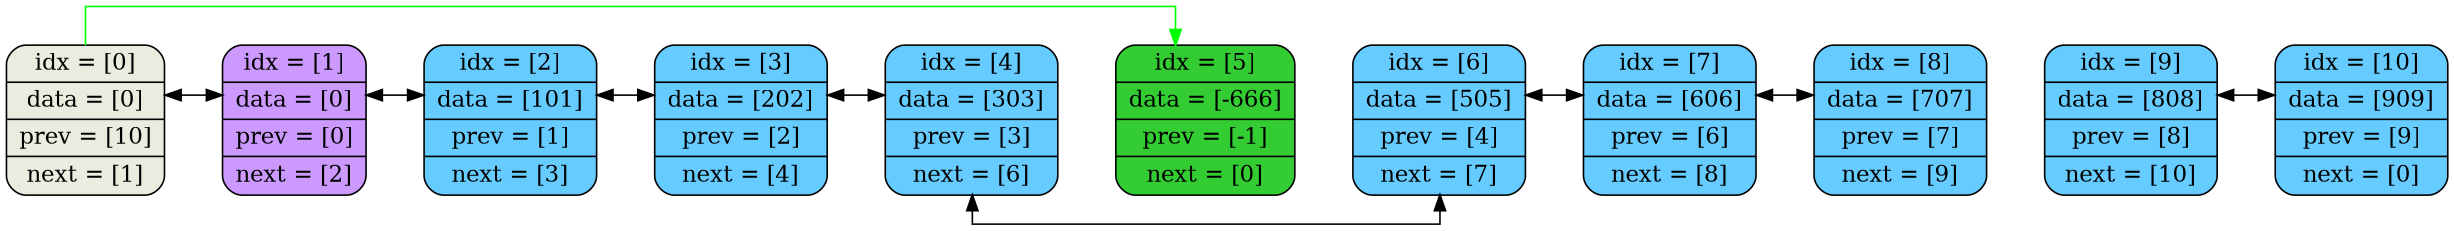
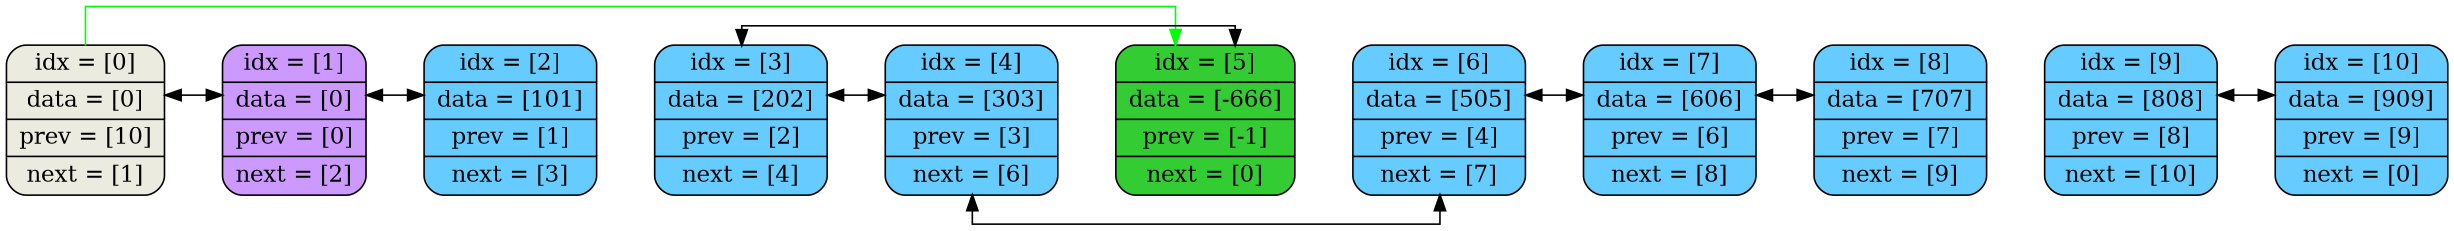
edge "idx = [2]" -- "idx = [3]": now "idx = [5]" -- "idx = [3]"
